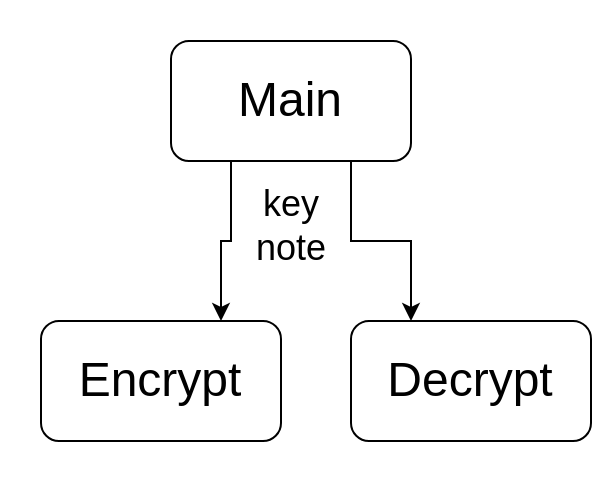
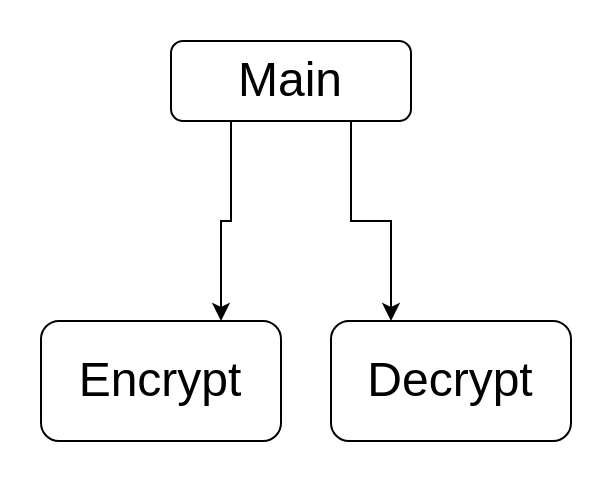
node "Main": size 240x120 -> 240x80
node "key note": removed
node "Decrypt": moved (471, 381) -> (451, 381)
